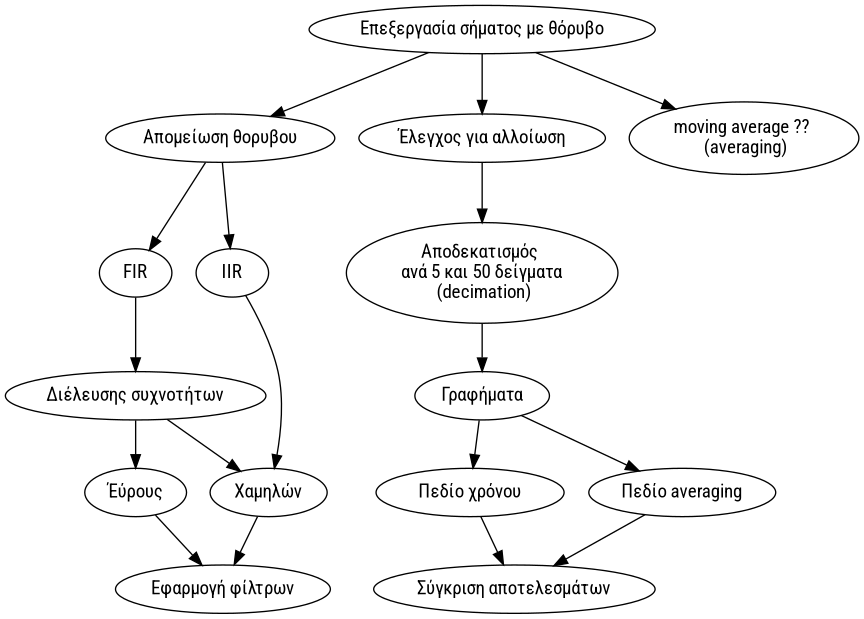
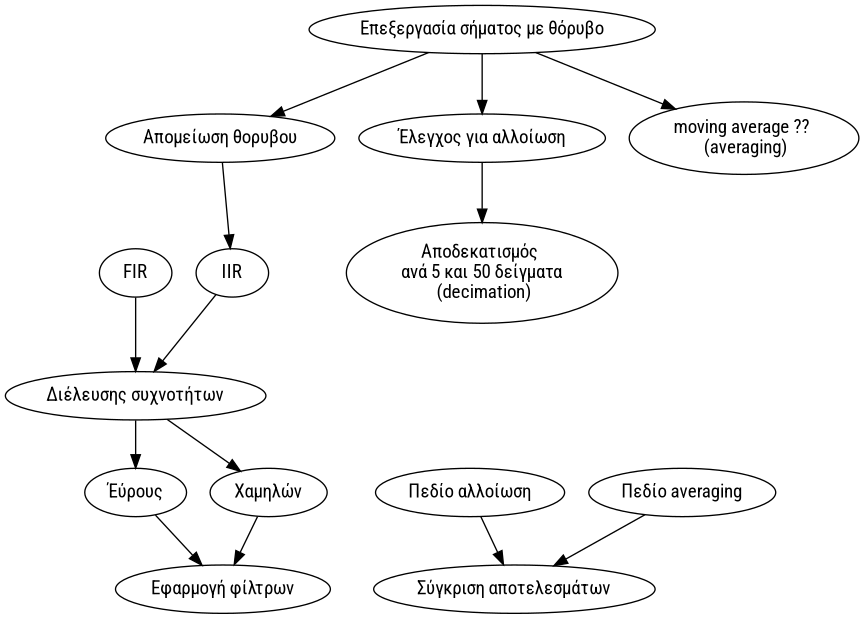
edge "Απομείωση θορυβου" -> "FIR": removed
edge "IIR" -> "Χαμηλών": now "IIR" -> "Διέλευσης συχνοτήτων"
node "Γραφήματα": removed
node "Πεδίο χρόνου": label "Πεδίο χρόνου" -> "Πεδίο αλλοίωση"
